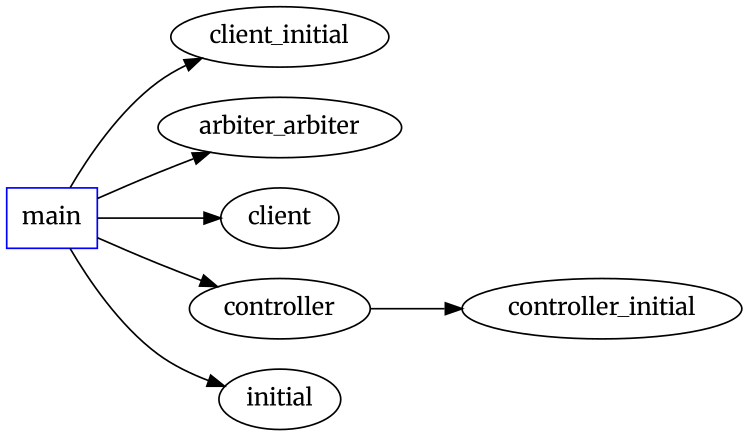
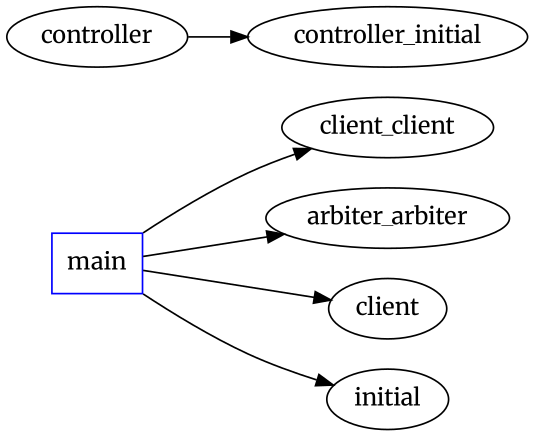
node "client_initial": label "client_initial" -> "client_client"
edge "main" -> "controller": removed
